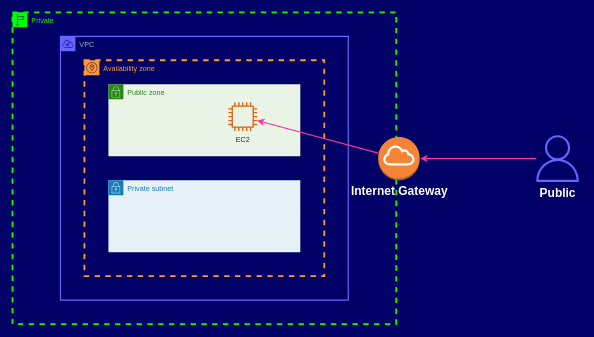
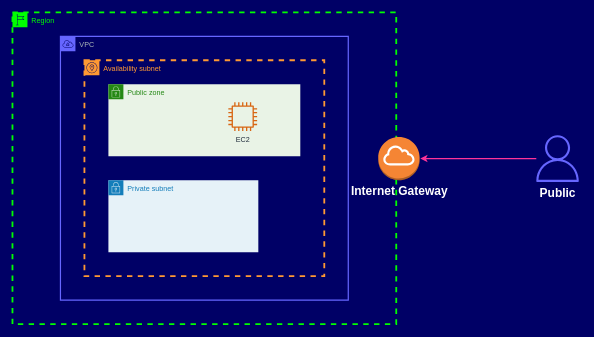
node "Private": label "Private" -> "Region"
node "Availability zone": label "Availability zone" -> "Availability subnet"
edge "Internet Gateway" -> "EC2": removed
node "Private subnet": size 192x72 -> 150x72
